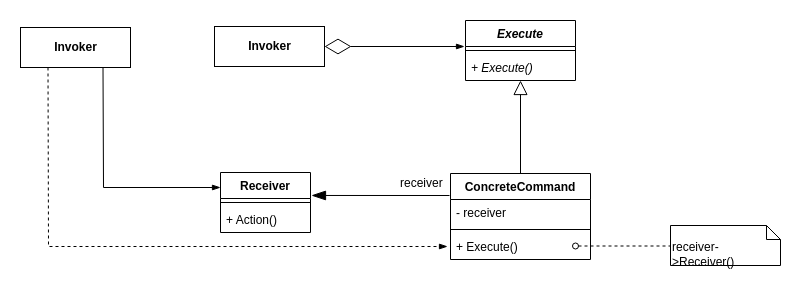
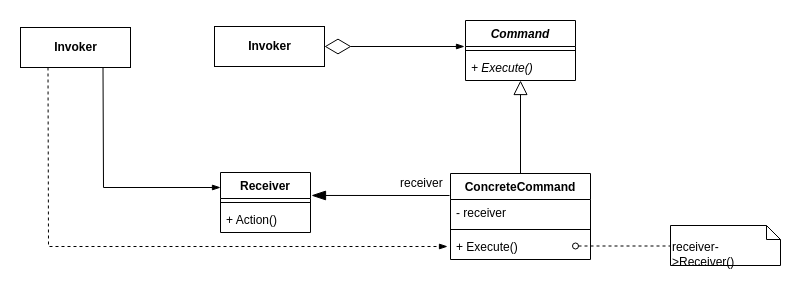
node "Execute": label "Execute" -> "Command"
